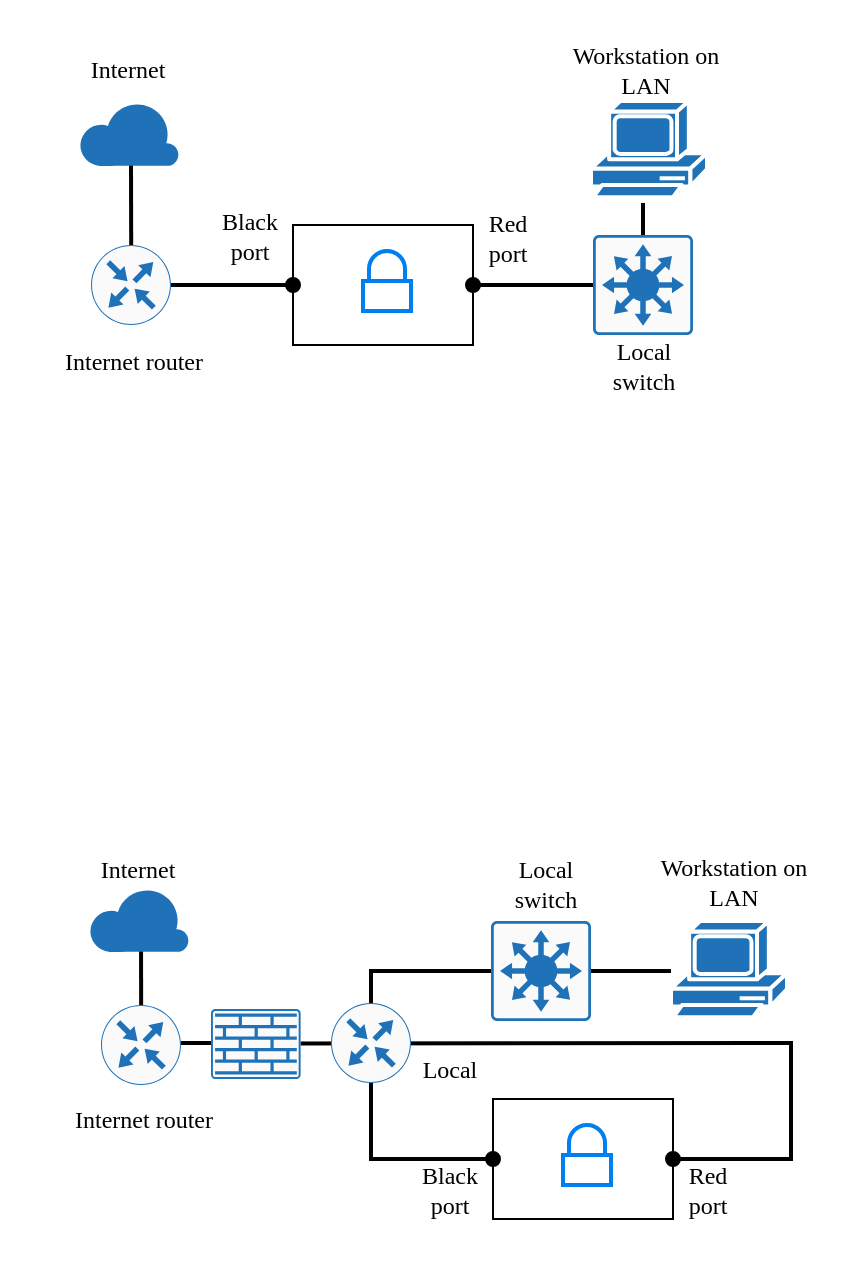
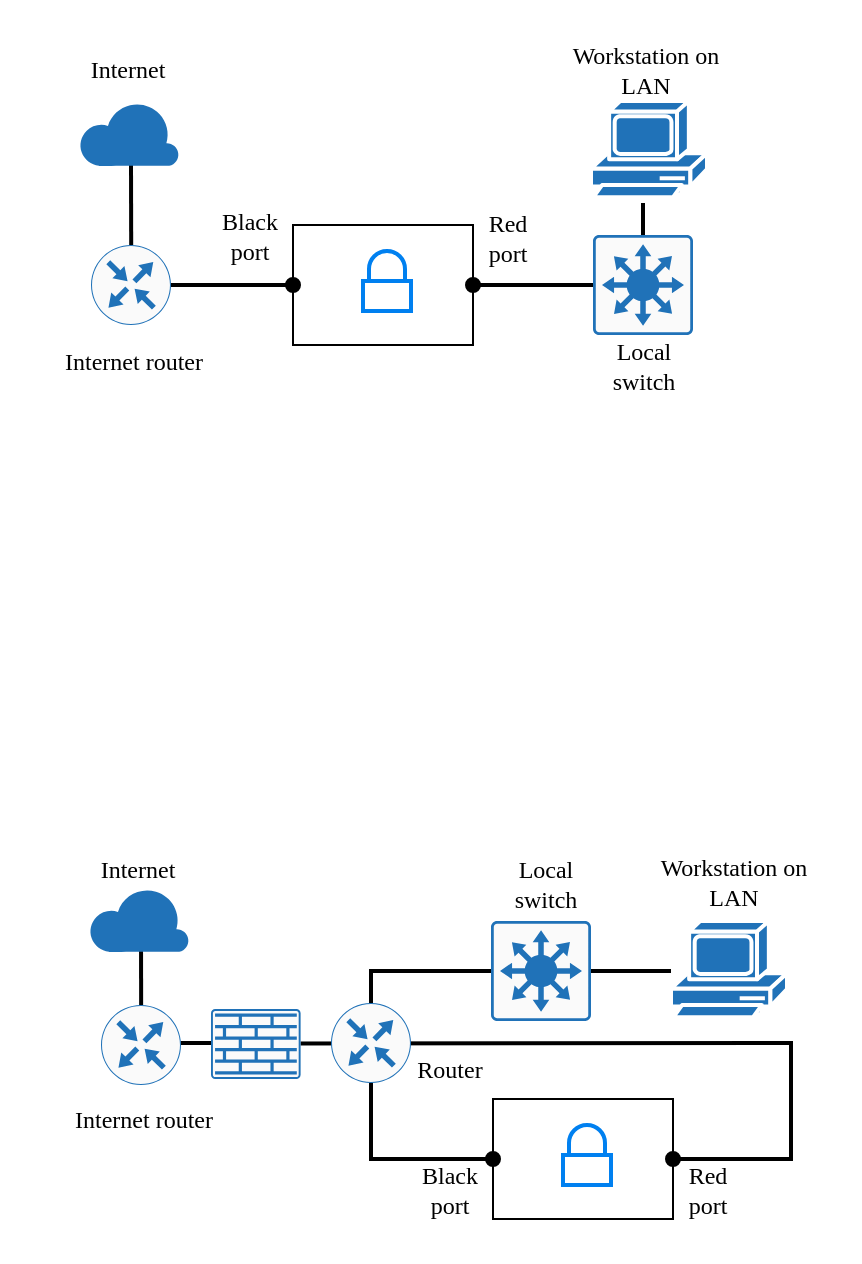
node "Local": label "Local" -> "Router"
